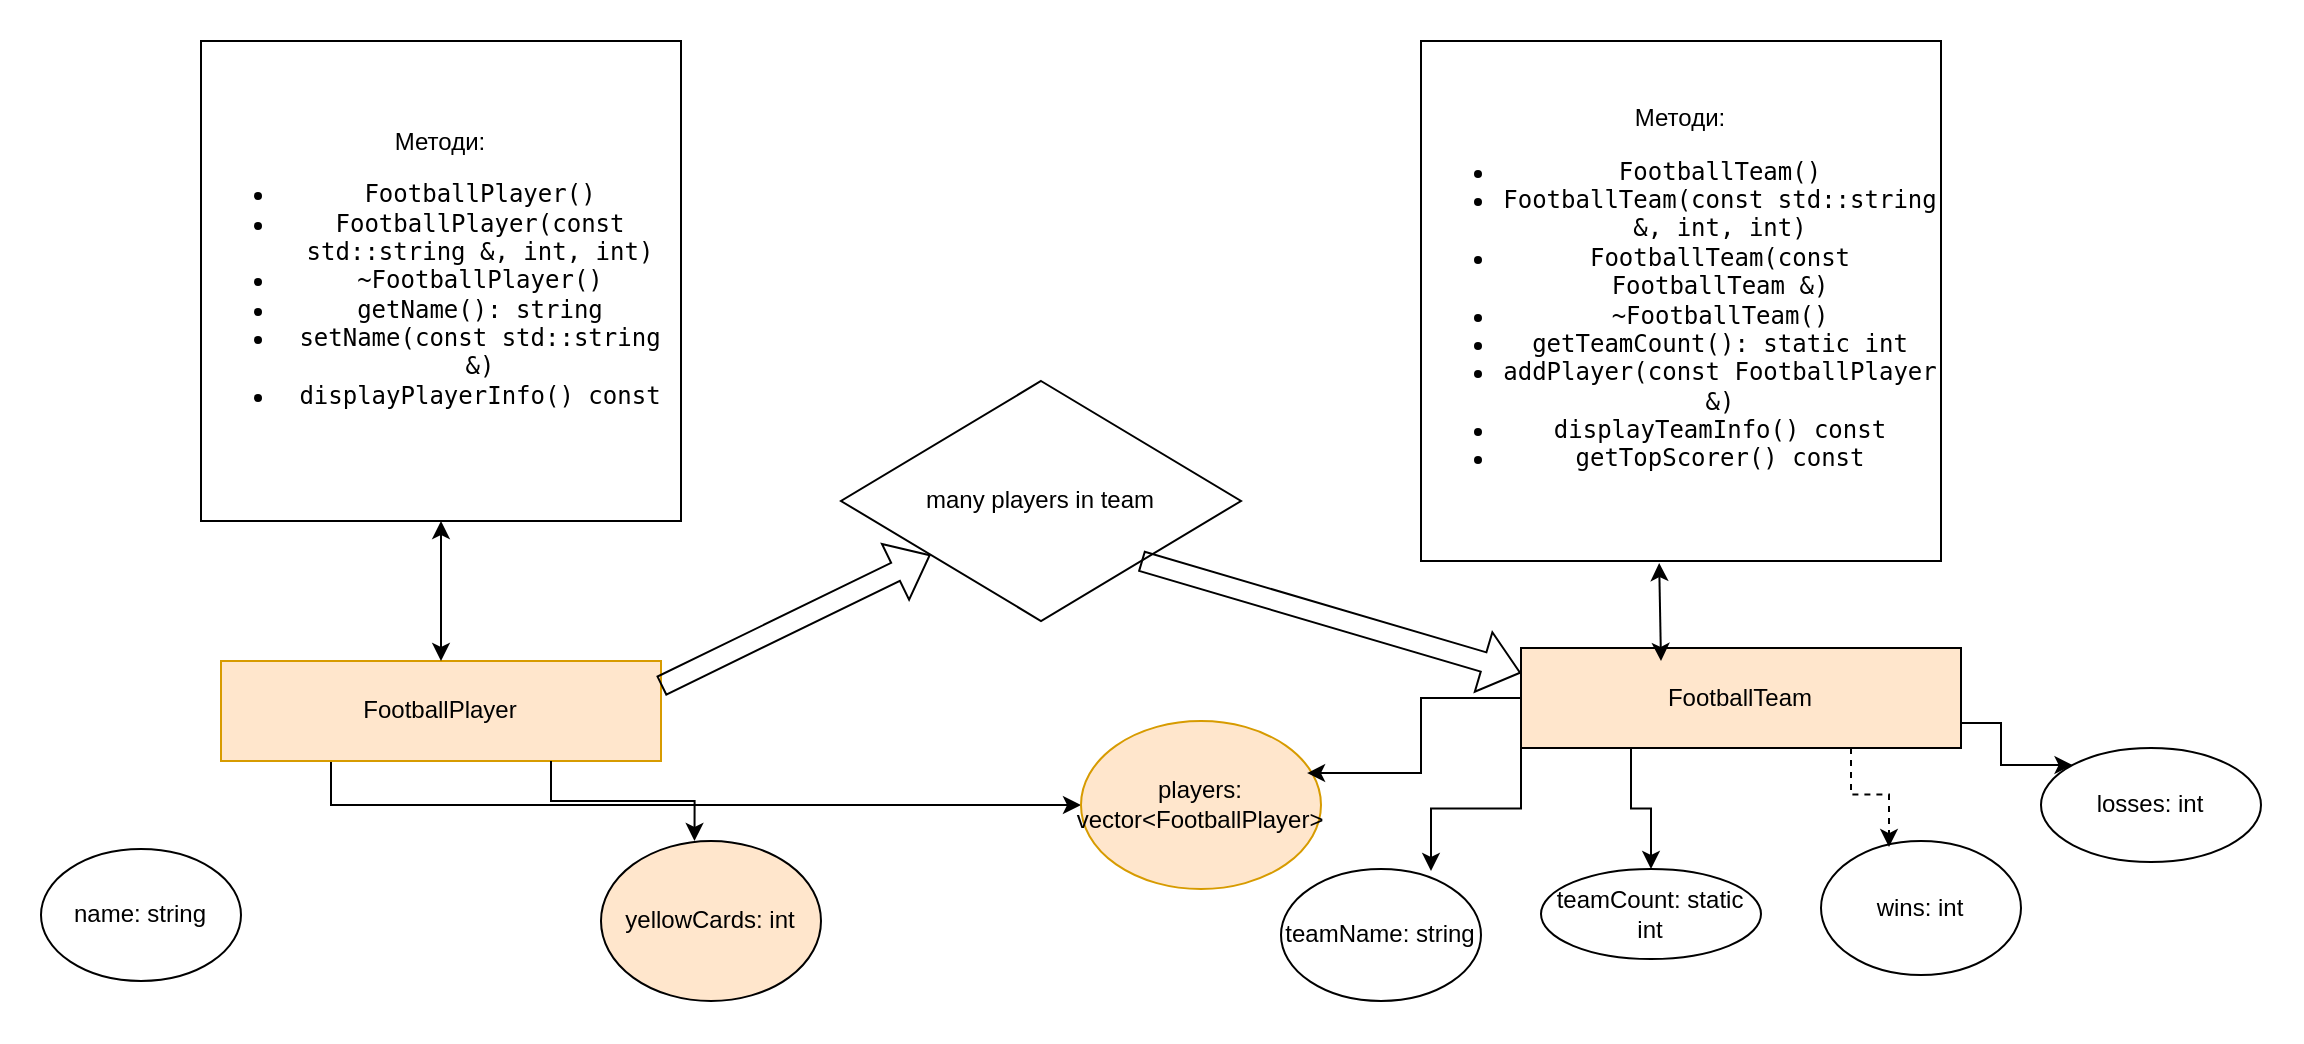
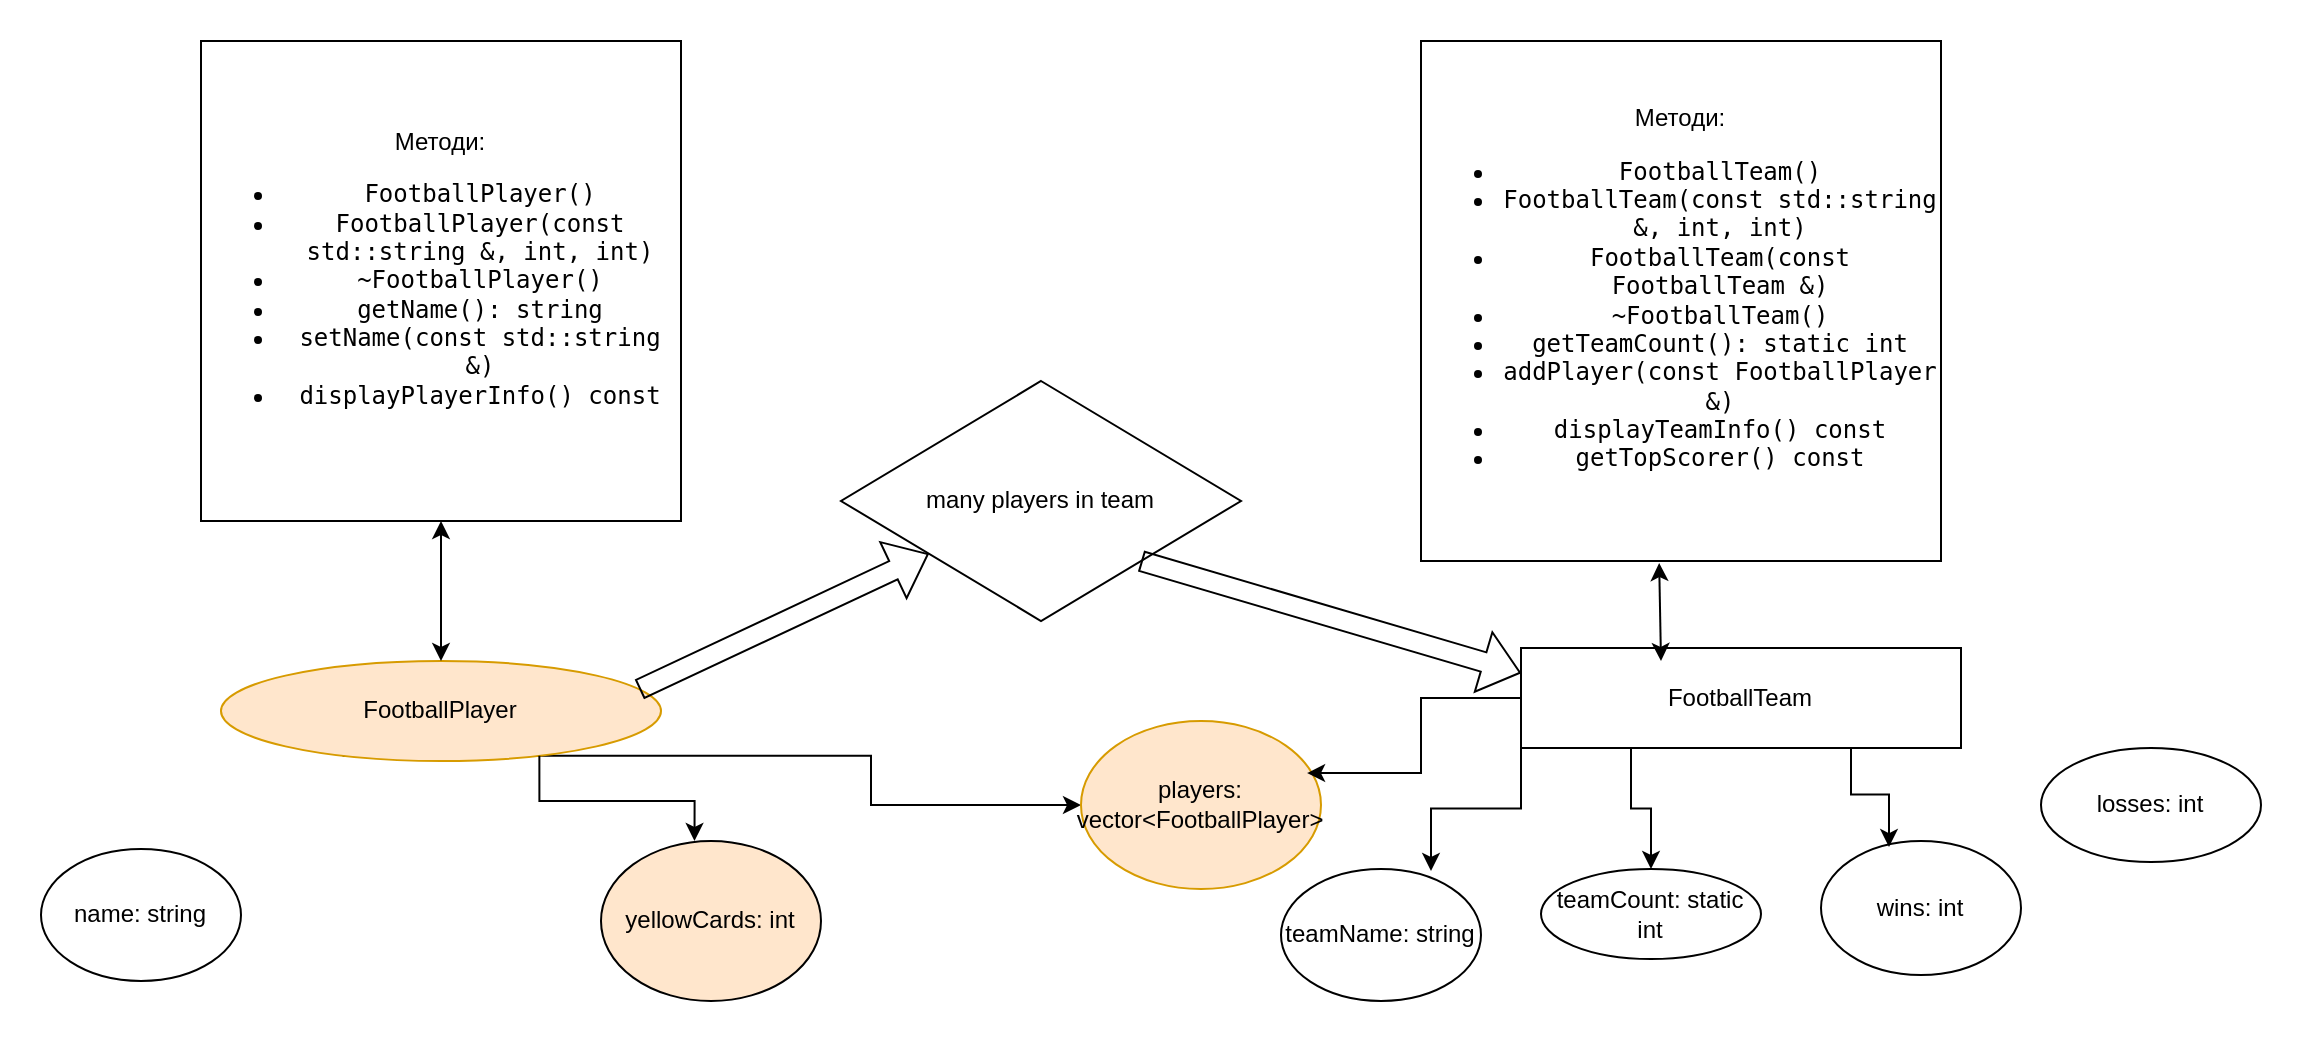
node "FootballTeam": fillcolor #ffe6cc -> #ffffff
node "FootballPlayer": shape rectangle -> ellipse
edge "FootballTeam" -> "losses: int": removed
edge "FootballTeam" -> "wins: int": style dashed -> solid
